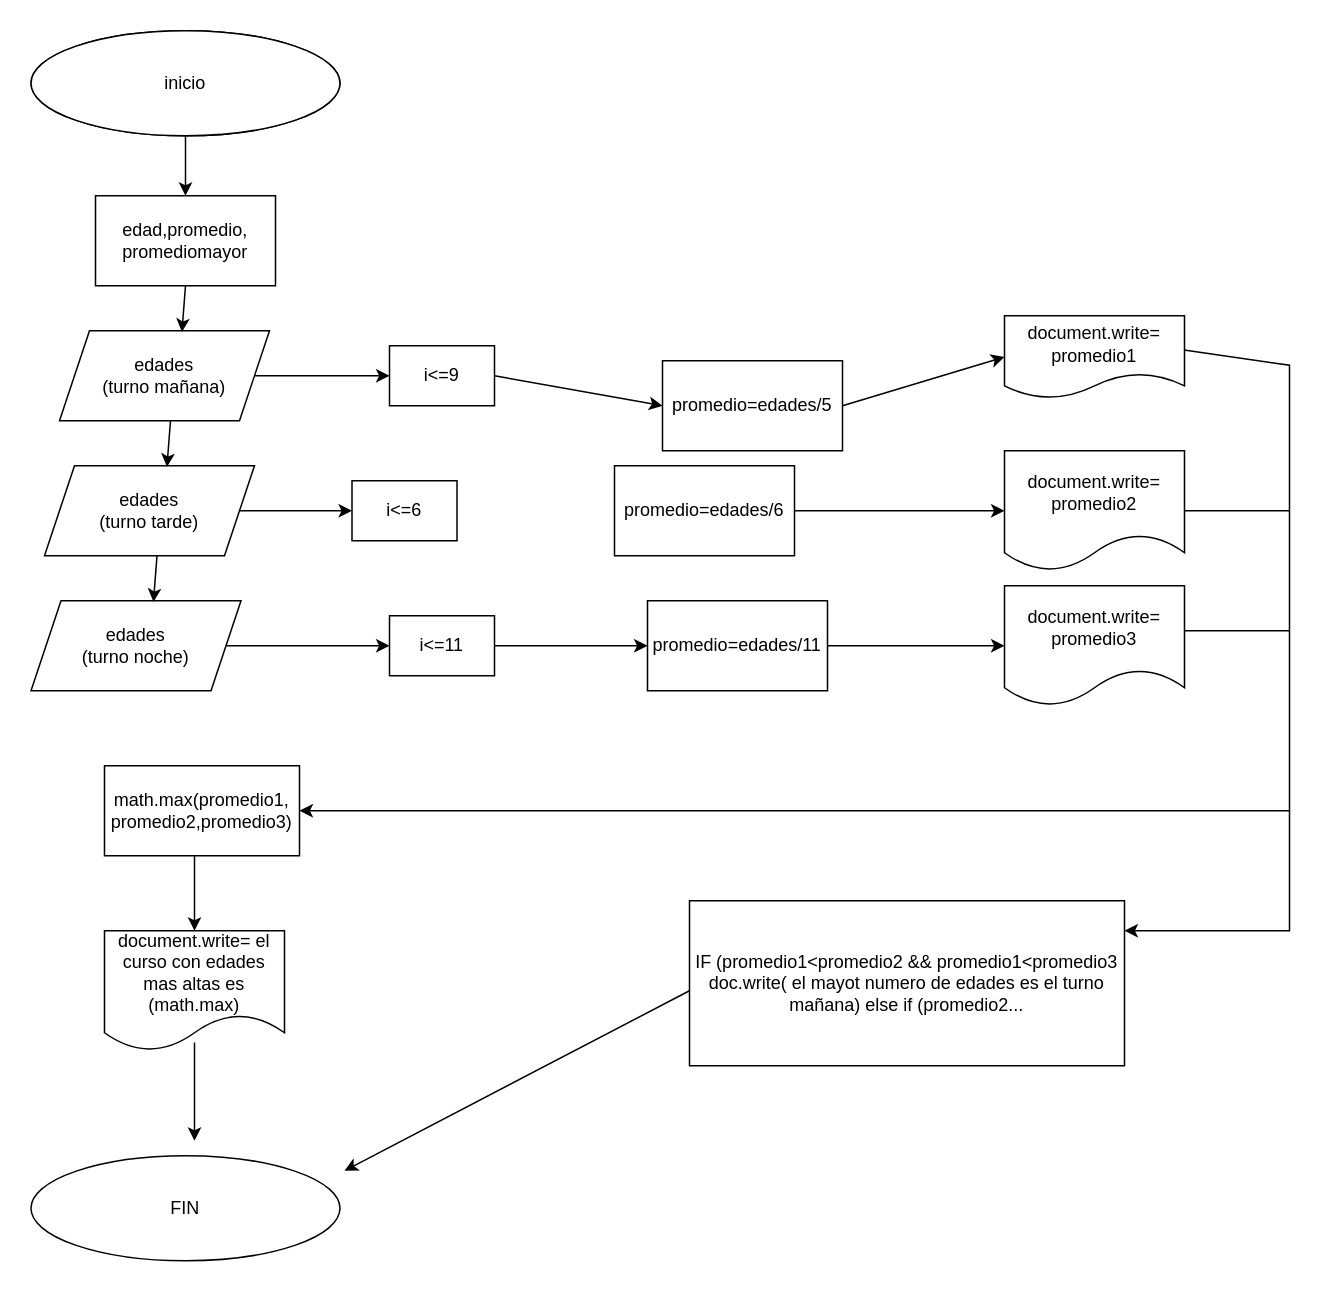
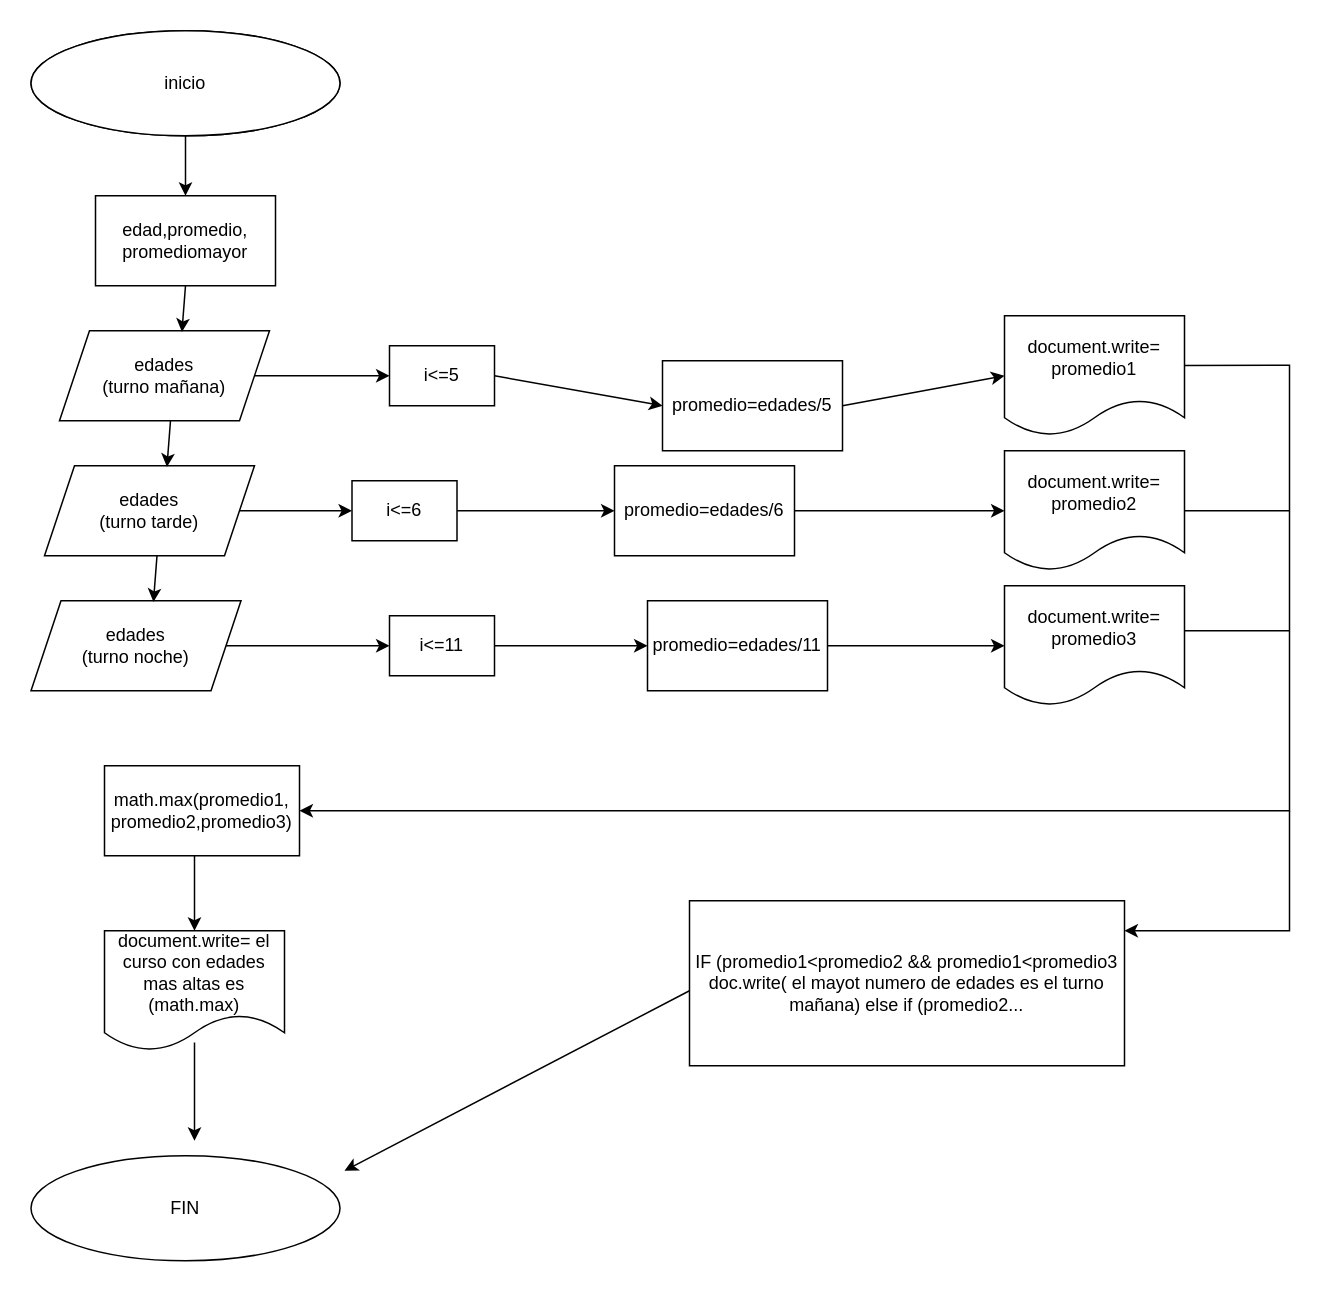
node "document.write= promedio1": size 180x83 -> 180x120
node "i<=9": label "i<=9" -> "i<=5"
edge "i<=6" -> "promedio=edades/6": added
